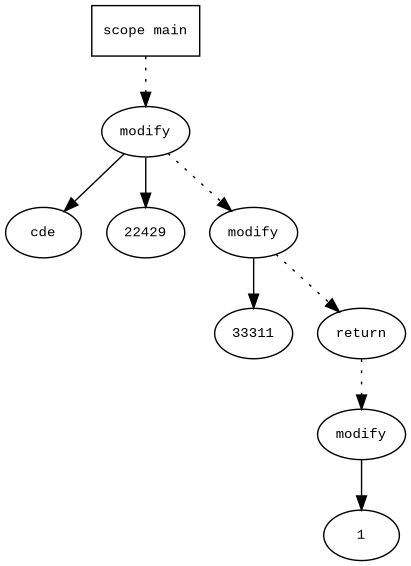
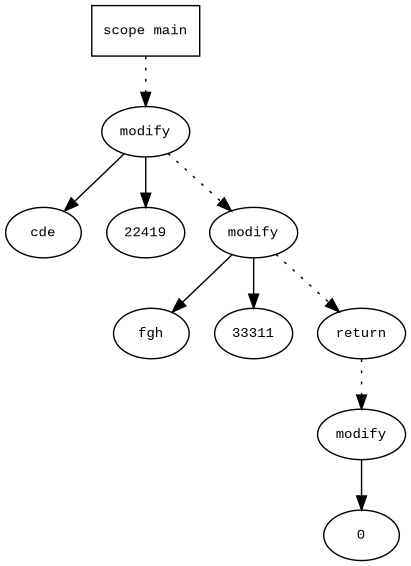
node "22429": label "22429" -> "22419"
node "fgh": added
node "1": label "1" -> "0"
